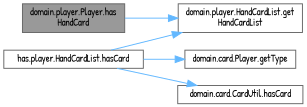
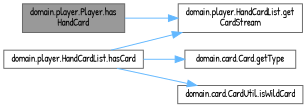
node "domain.player.HandCardList.get HandCardList": label "domain.player.HandCardList.get HandCardList" -> "domain.player.HandCardList.get CardStream"
node "has.player.HandCardList.hasCard": label "has.player.HandCardList.hasCard" -> "domain.player.HandCardList.hasCard"
node "domain.card.Player.getType": label "domain.card.Player.getType" -> "domain.card.Card.getType"
node "domain.card.CardUtil.hasCard": label "domain.card.CardUtil.hasCard" -> "domain.card.CardUtil.isWildCard"
